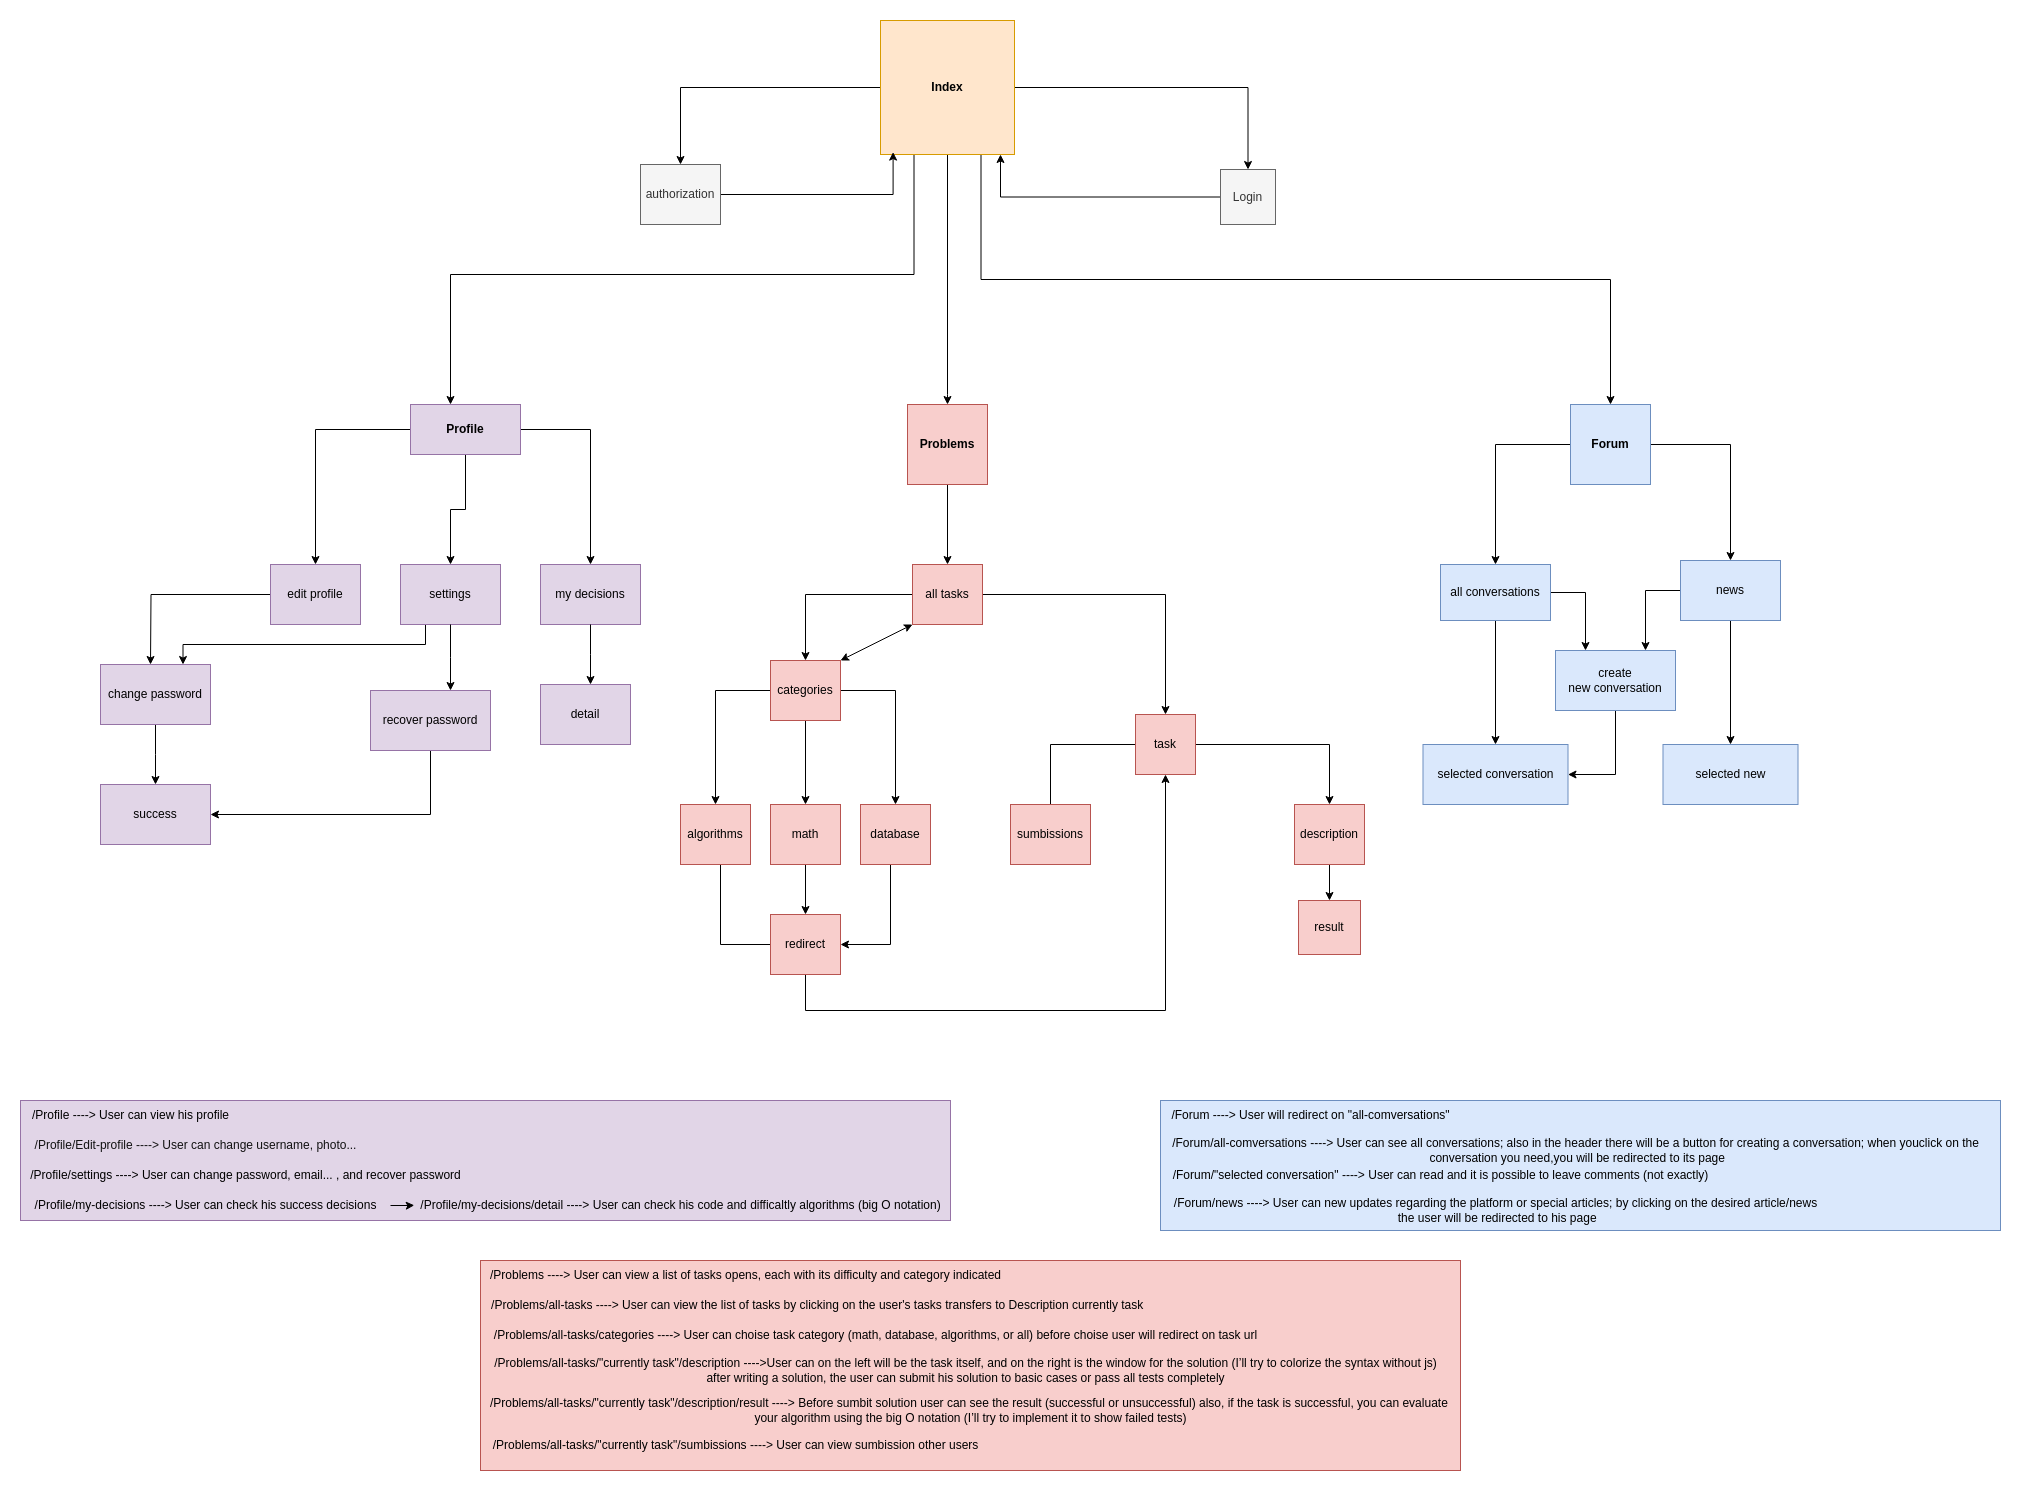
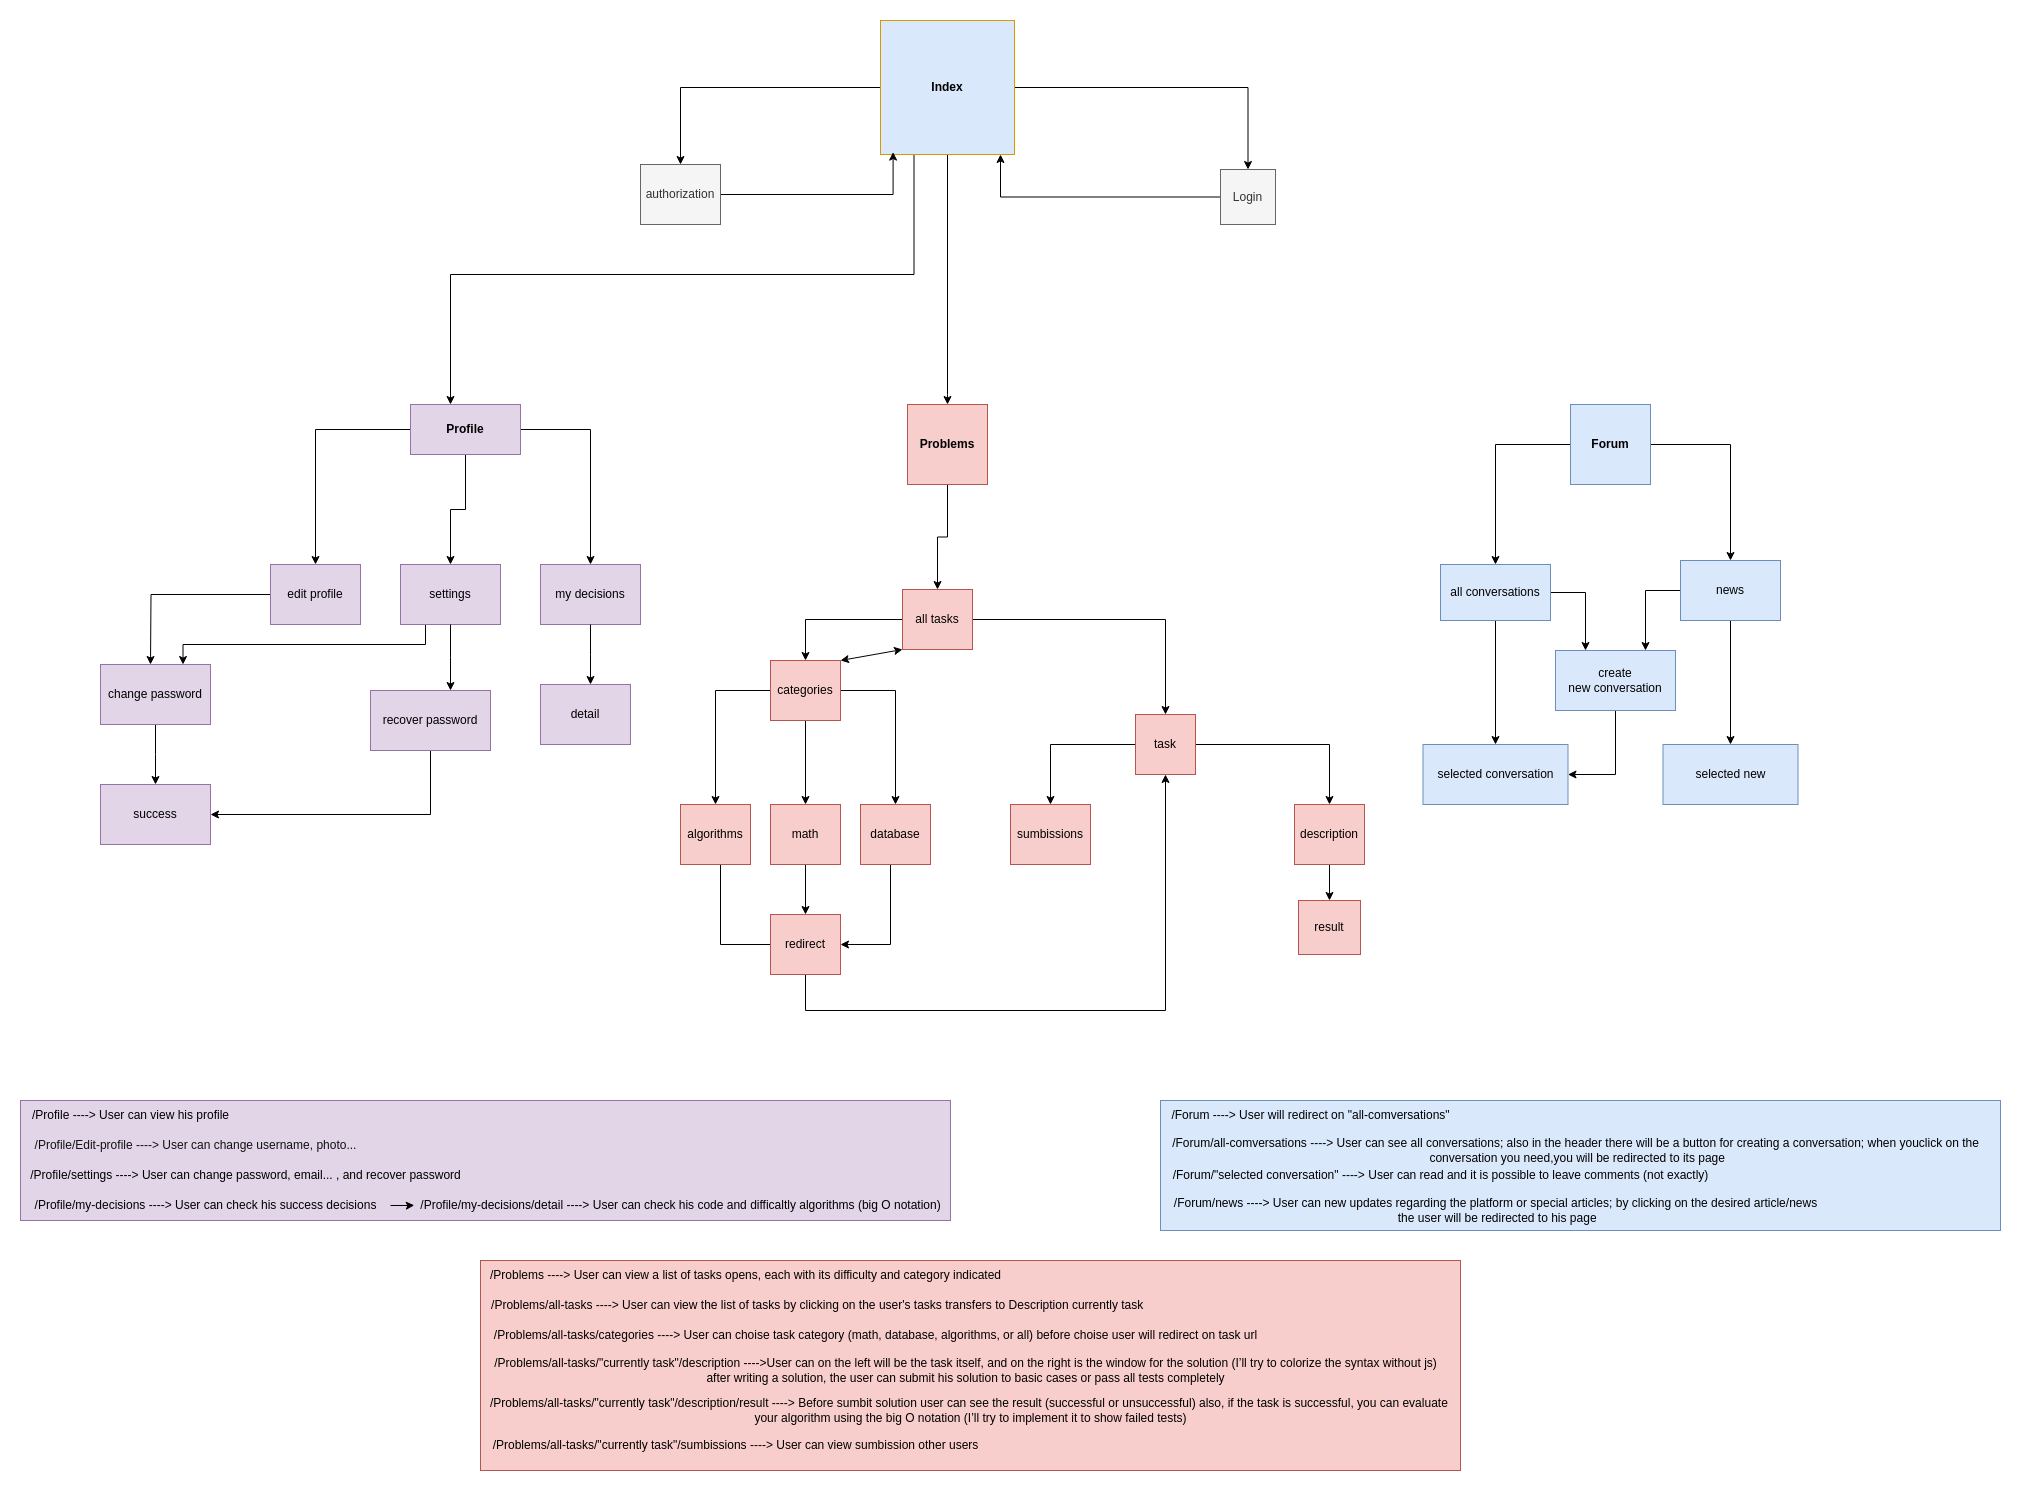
node "Index": fillcolor #ffe6cc -> #dae8fc
edge "Index" -> "Forum": removed
node "all tasks": moved (948, 595) -> (938, 620)
edge "task" -- "sumbissions": arrowhead none -> classic
